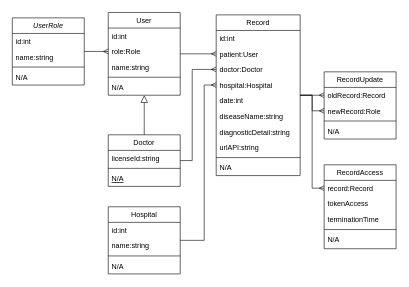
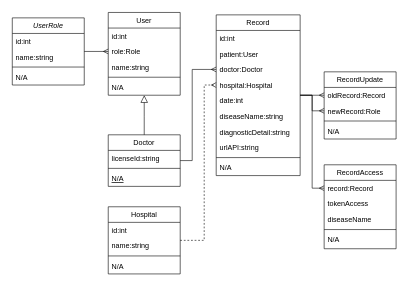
edge "User" -> "patient:User": removed
edge "Hospital" -> "hospital:Hospital": style solid -> dashed
node "terminationTime": label "terminationTime" -> "diseaseName"
